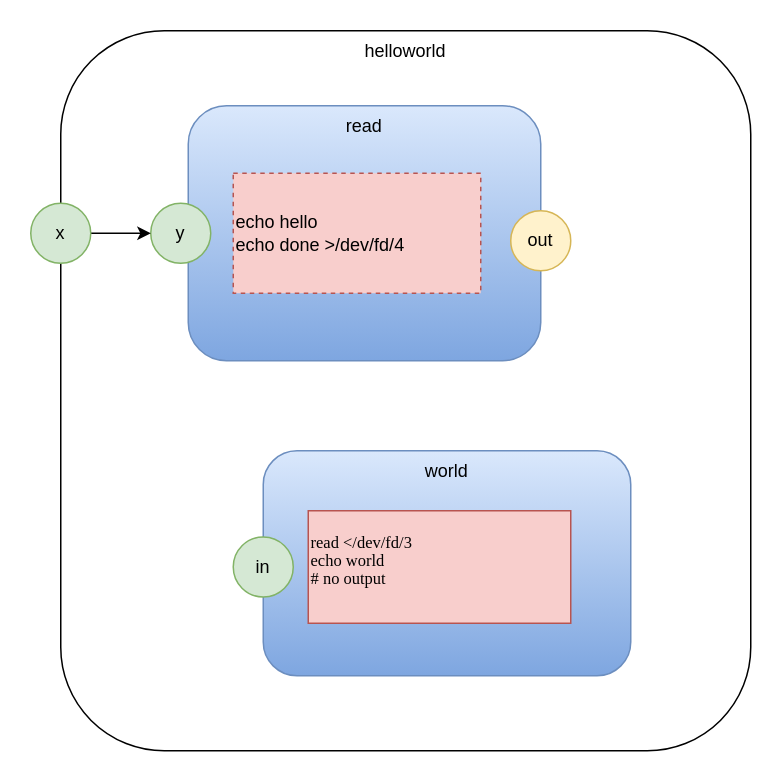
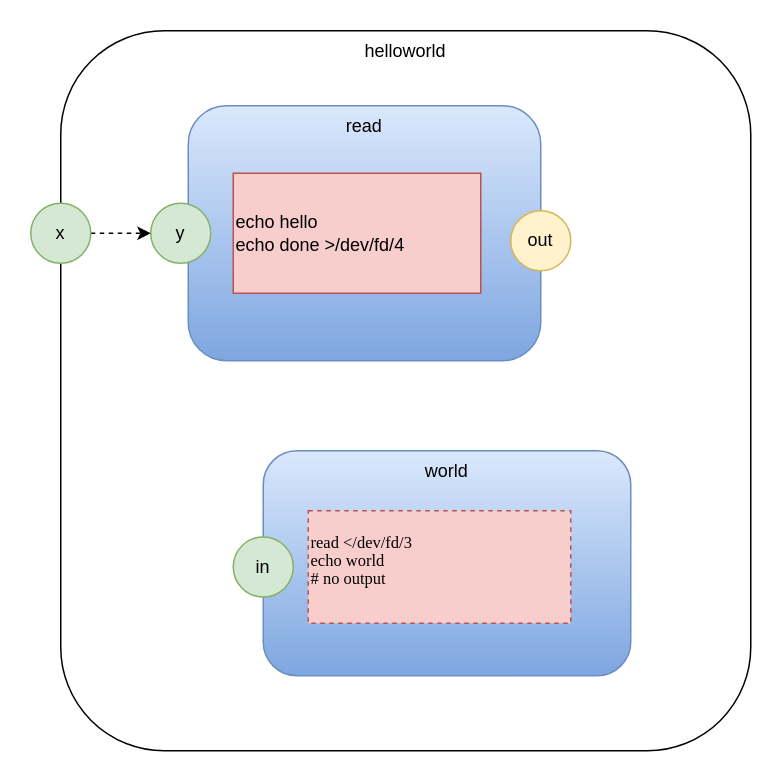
edge "x" -> "y": style solid -> dashed
node "echo hello echo done >/dev/fd/4": style dashed -> solid
node "read </dev/fd/3 echo world # no output": style solid -> dashed
